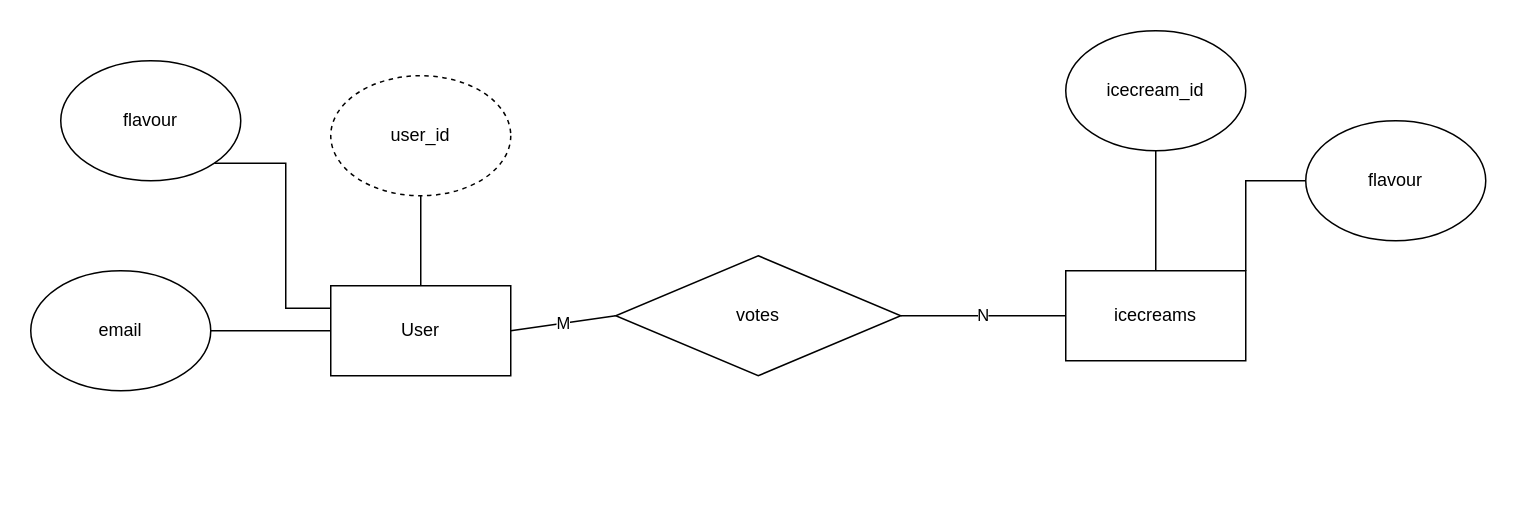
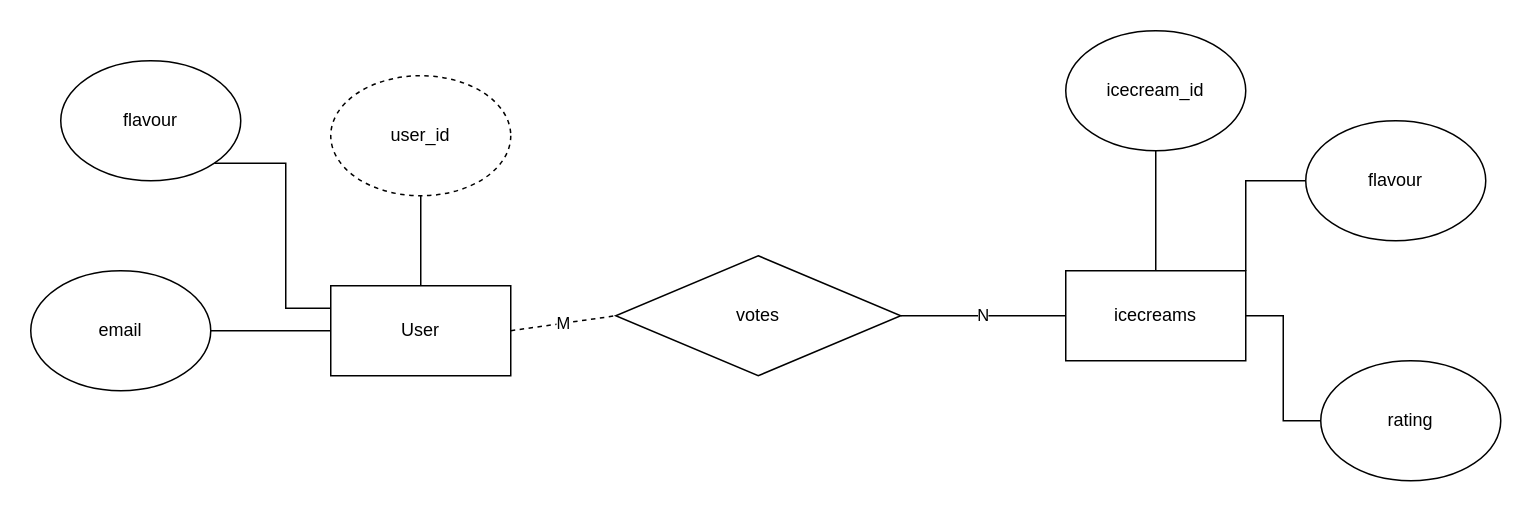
edge "votes" -- "User": style solid -> dashed
edge "icecreams" -- "rating": added
node "rating": added
